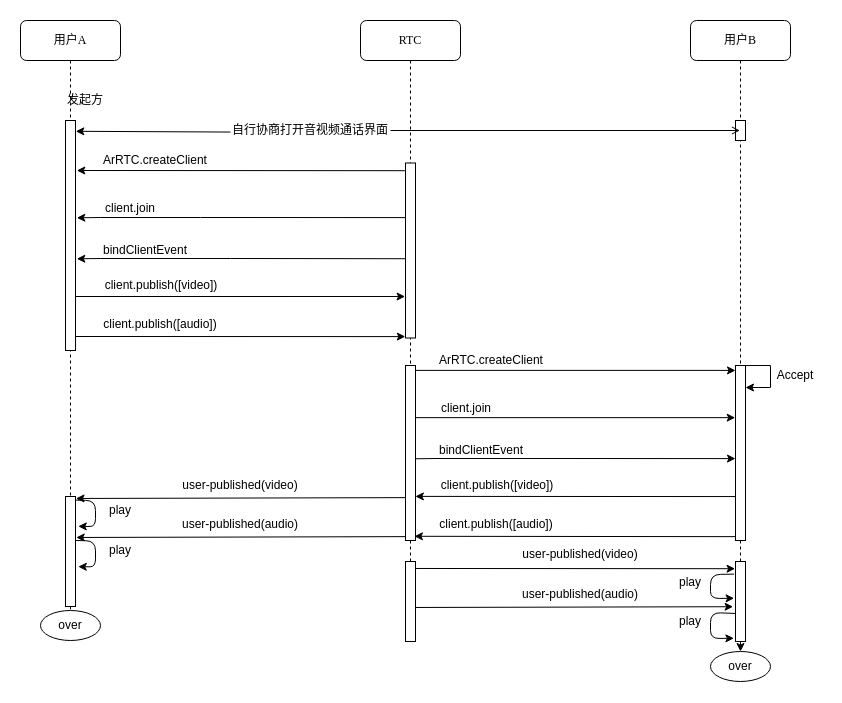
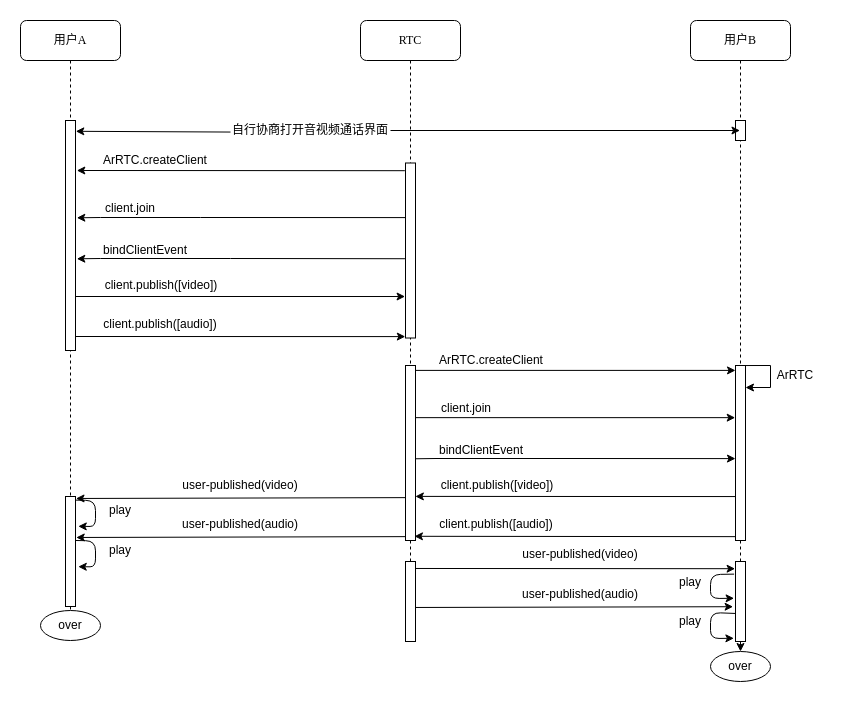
node "发起方": removed
edge "自行协商打开音视频通话界面" -> "用户B": arrowhead open -> classic
node "Accept": label "Accept" -> "ArRTC"
